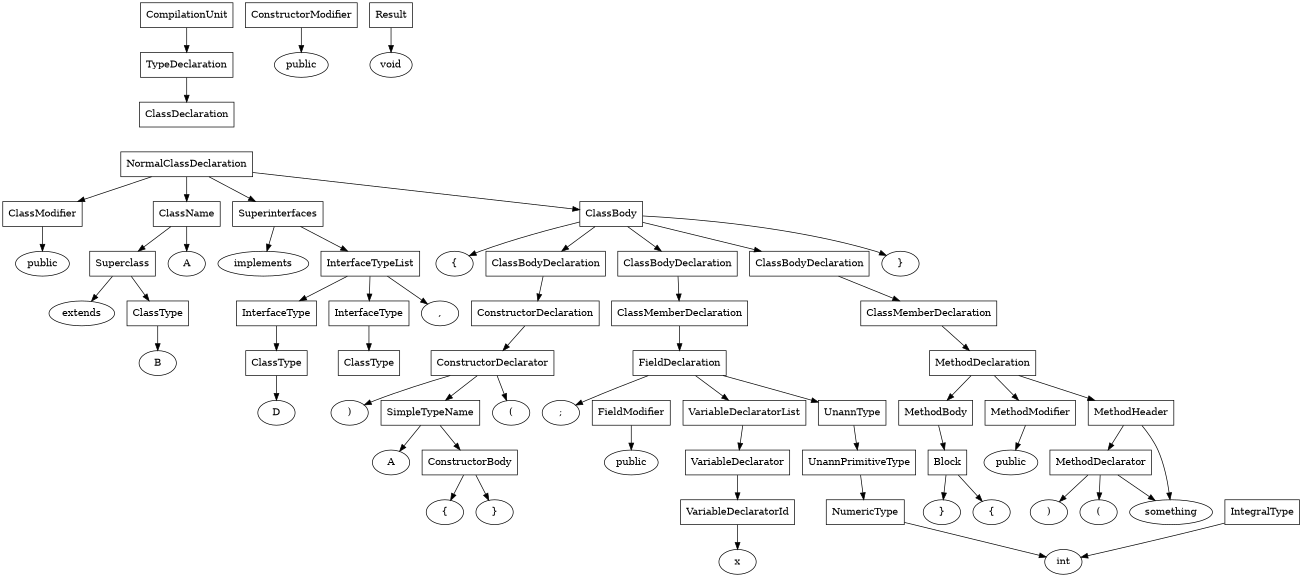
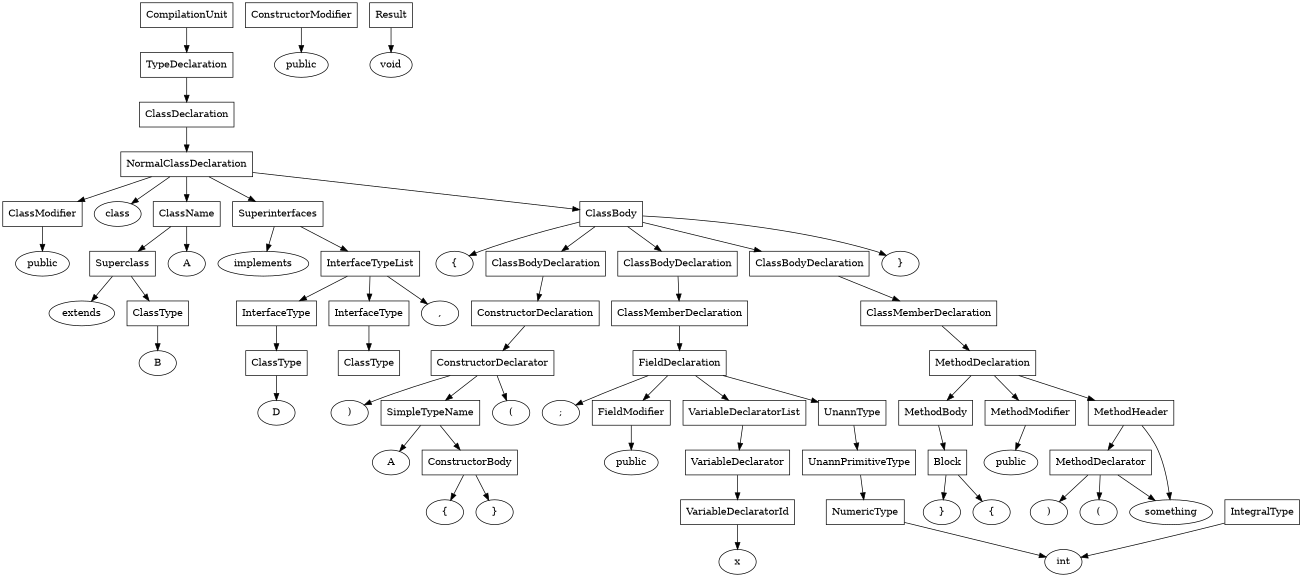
edge "ClassDeclaration" -> "NormalClassDeclaration": added
node "class": added
edge "FieldDeclaration" -> "FieldModifier": added
